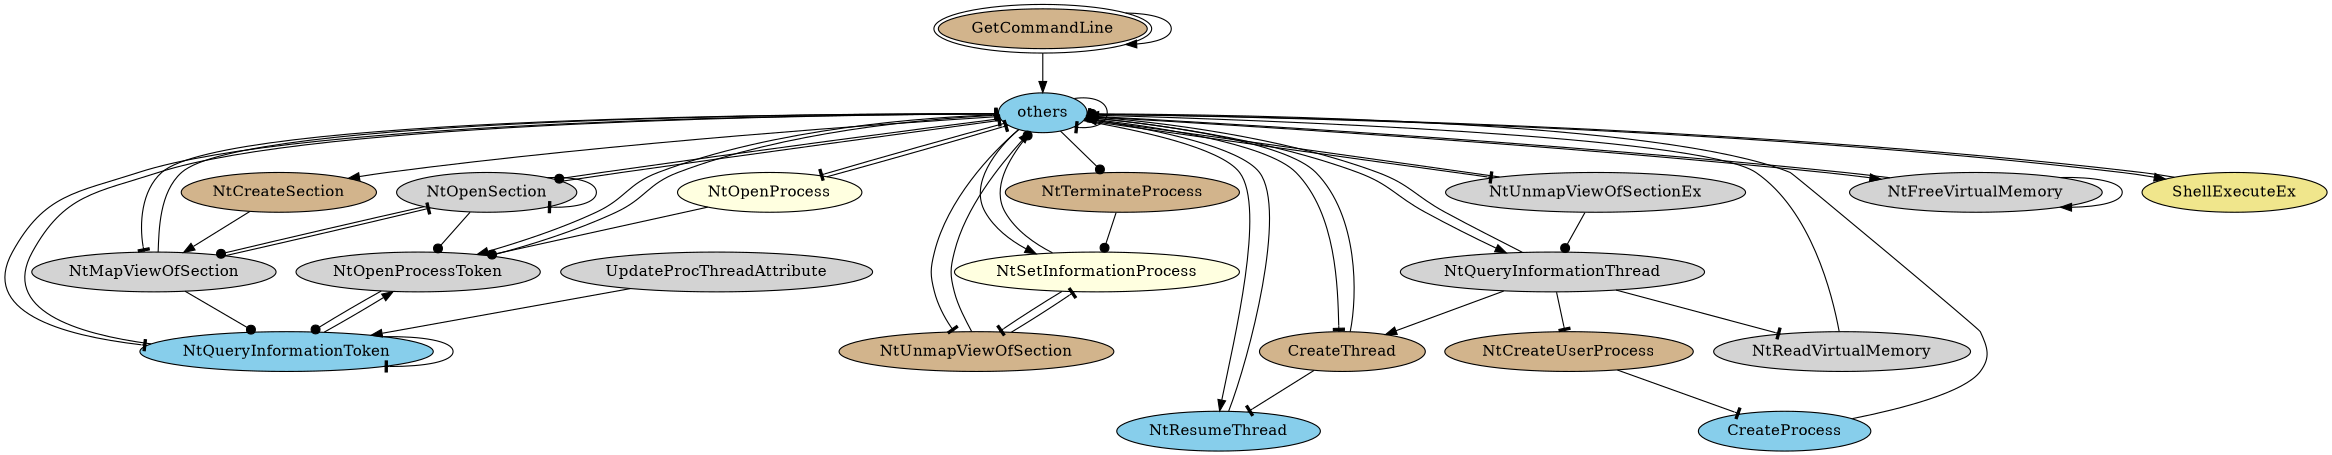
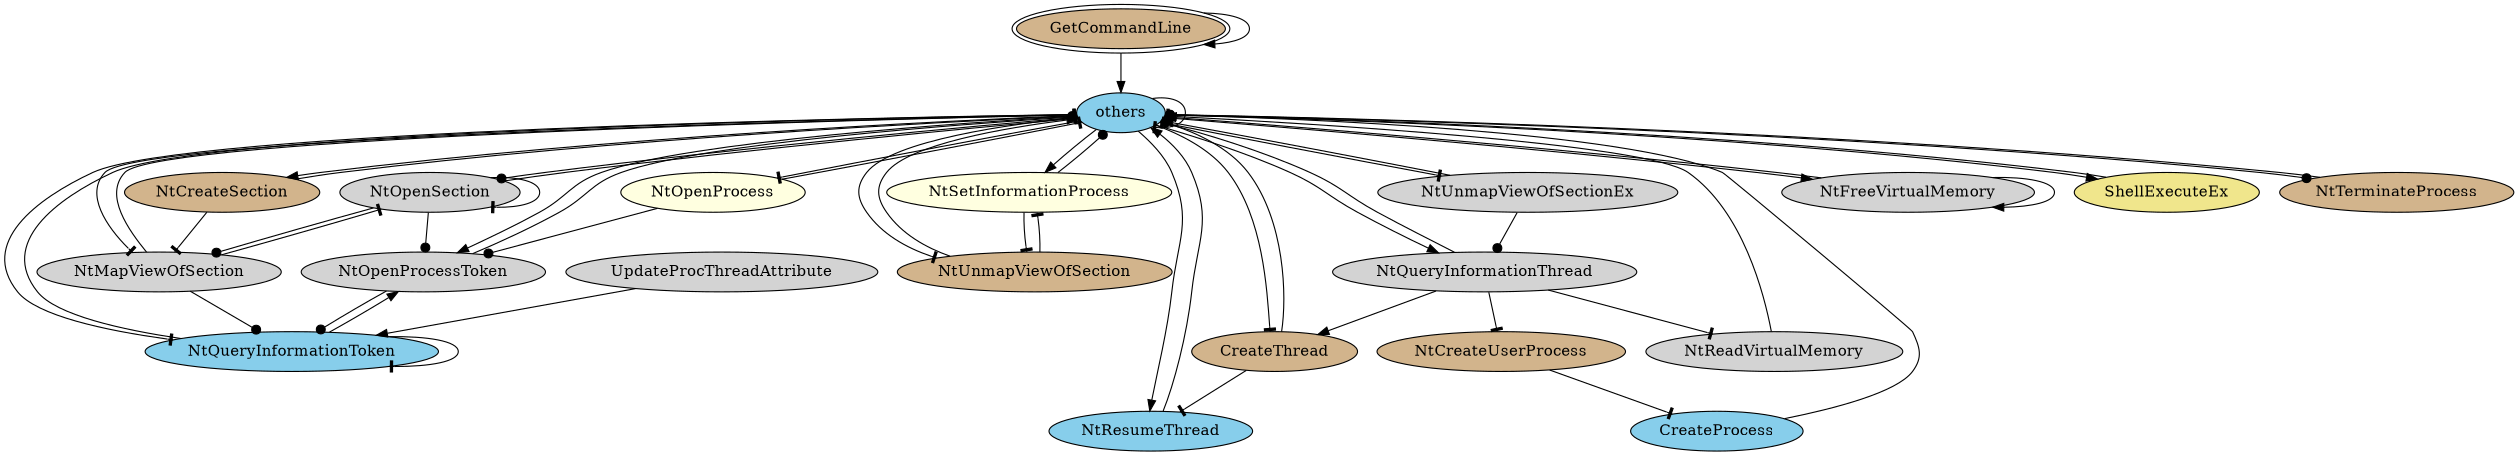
edge "NtCreateSection" -> "others": added
edge "NtTerminateProcess" -> "NtSetInformationProcess": now "NtTerminateProcess" -> "others"
edge "NtCreateSection" -> "NtMapViewOfSection": arrowhead normal -> tee
